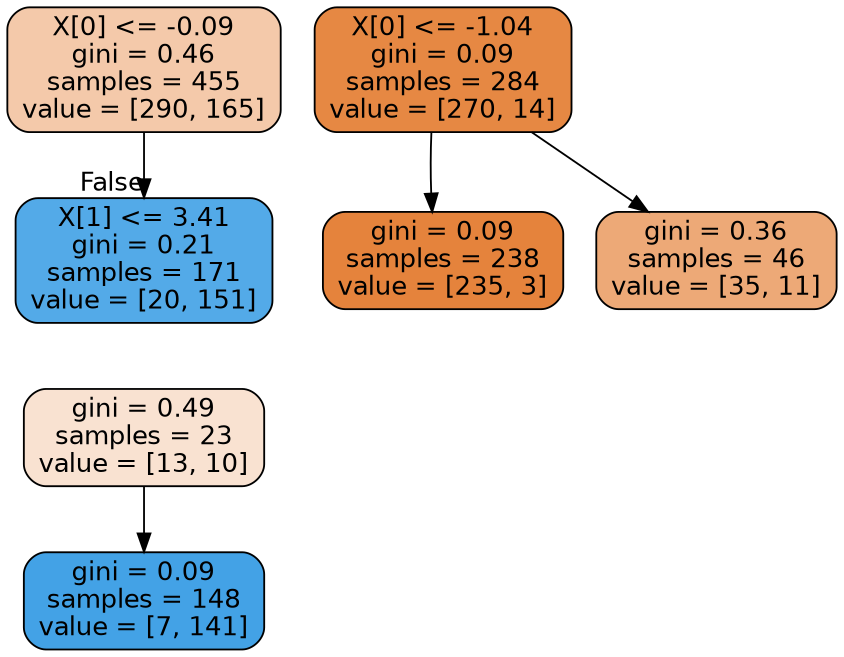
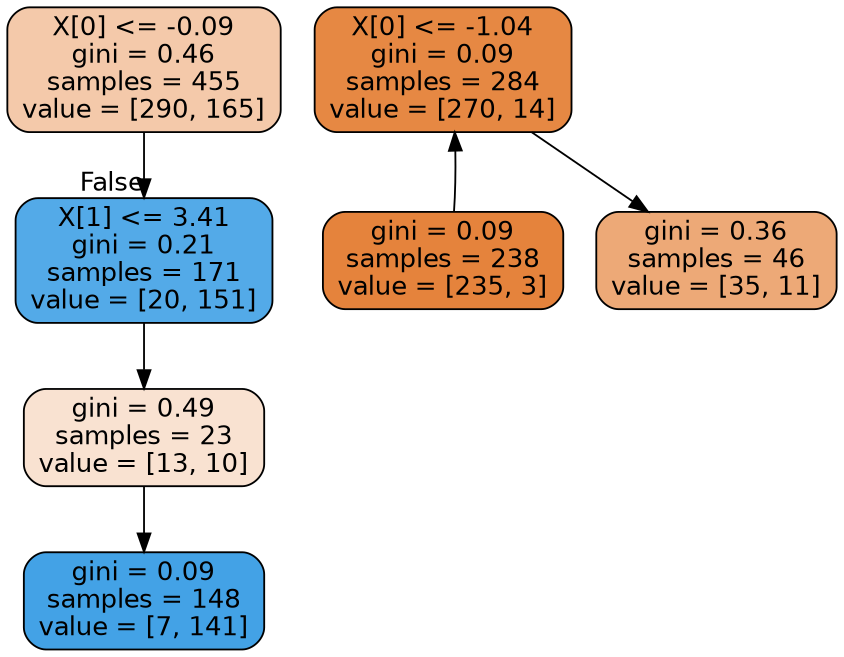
edge "X[0] <= -1.04 gini = 0.09 samples = 284 value = [270, 14]" -> "gini = 0.09 samples = 238 value = [235, 3]": reversed
edge "X[1] <= 3.41 gini = 0.21 samples = 171 value = [20, 151]" -> "gini = 0.49 samples = 23 value = [13, 10]": added
